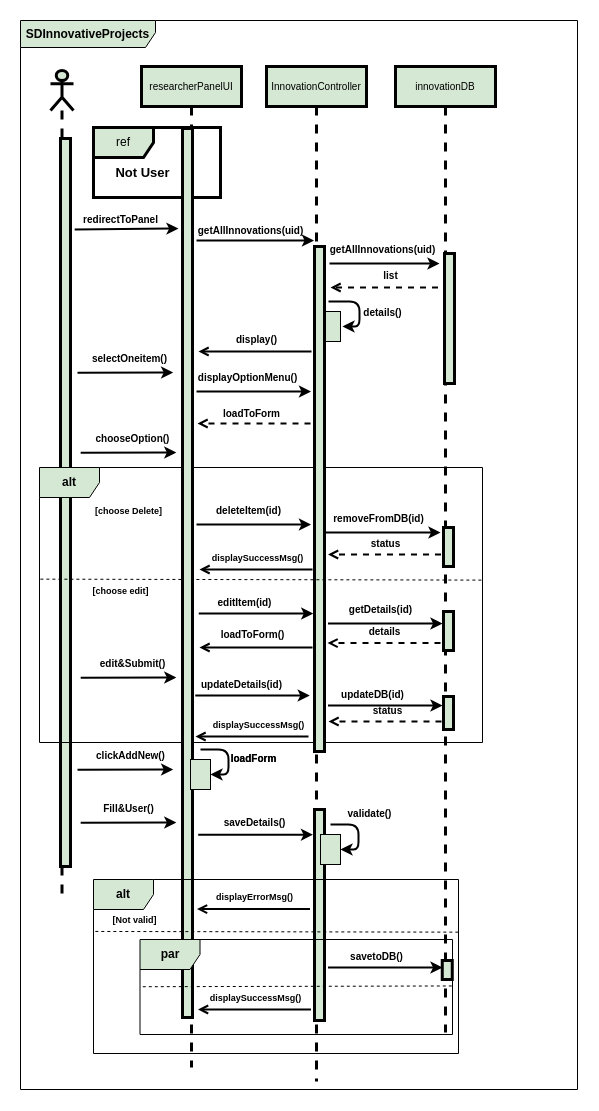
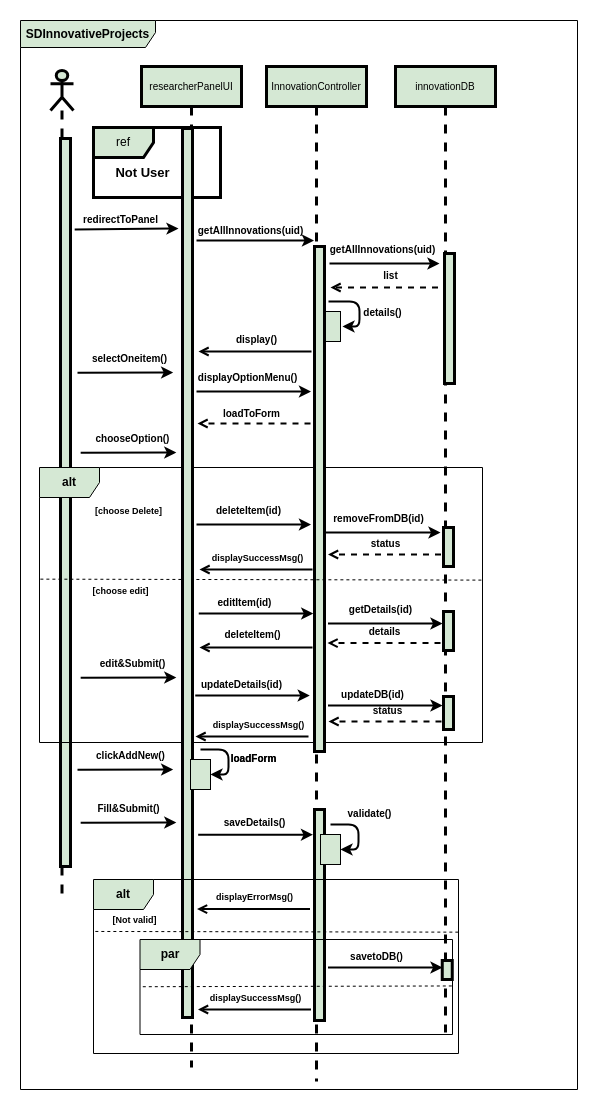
node "loadToForm()": label "loadToForm()" -> "deleteItem()"
node "Fill&User()": label "Fill&User()" -> "Fill&Submit()"
